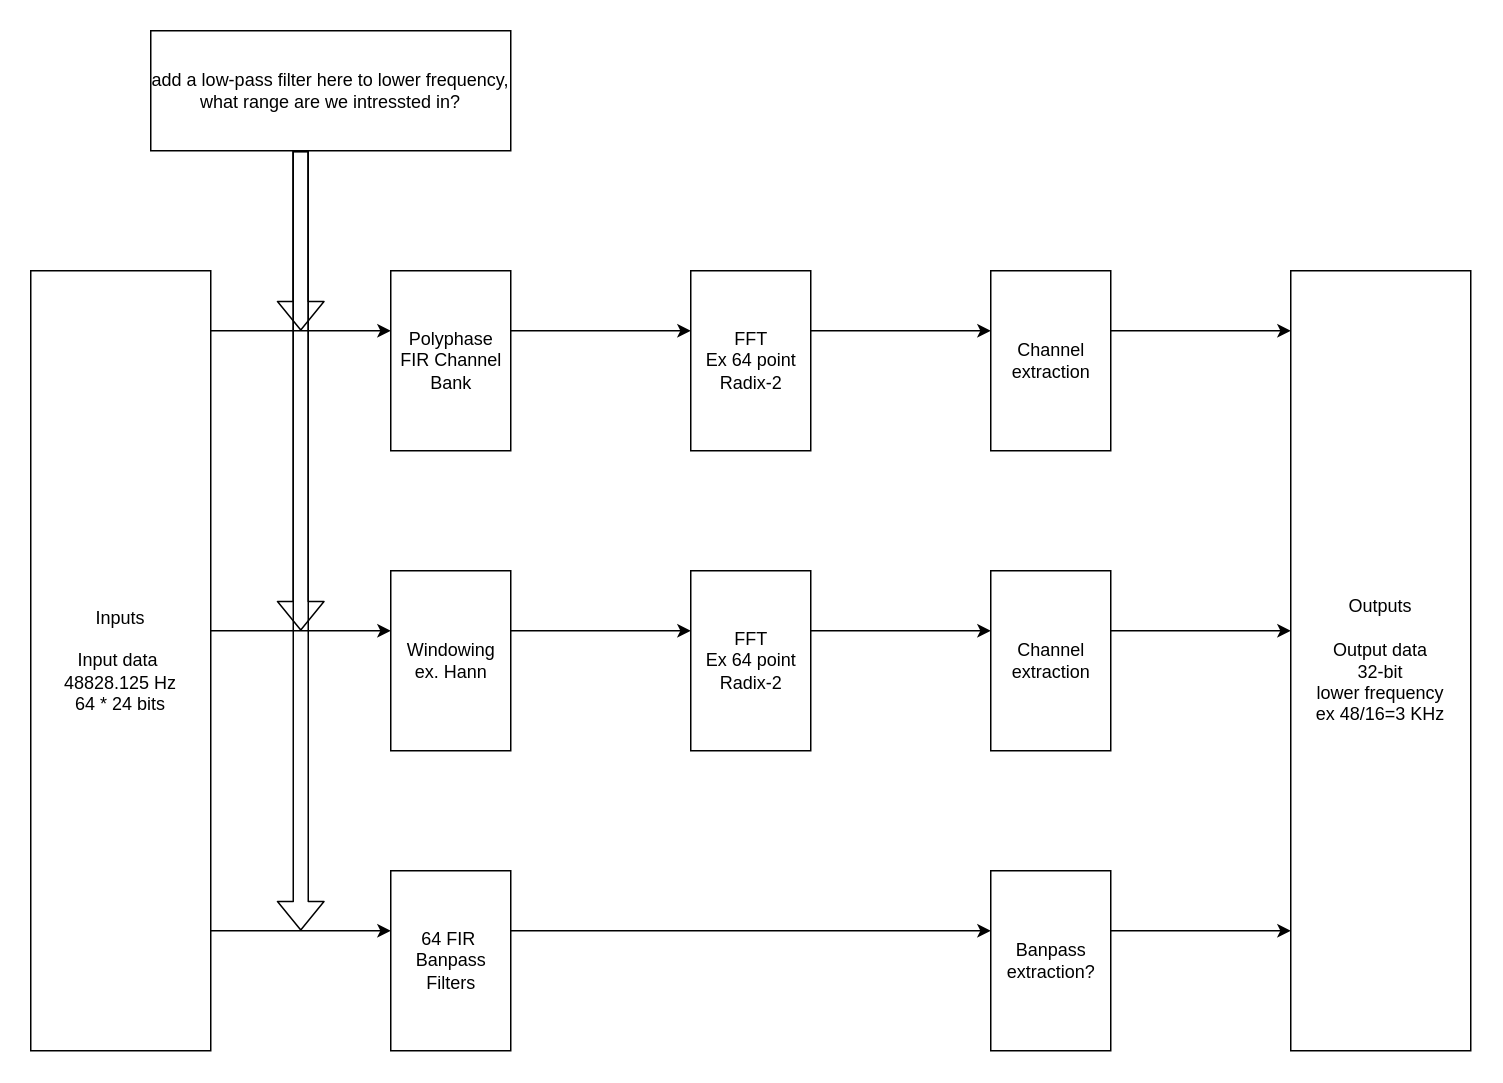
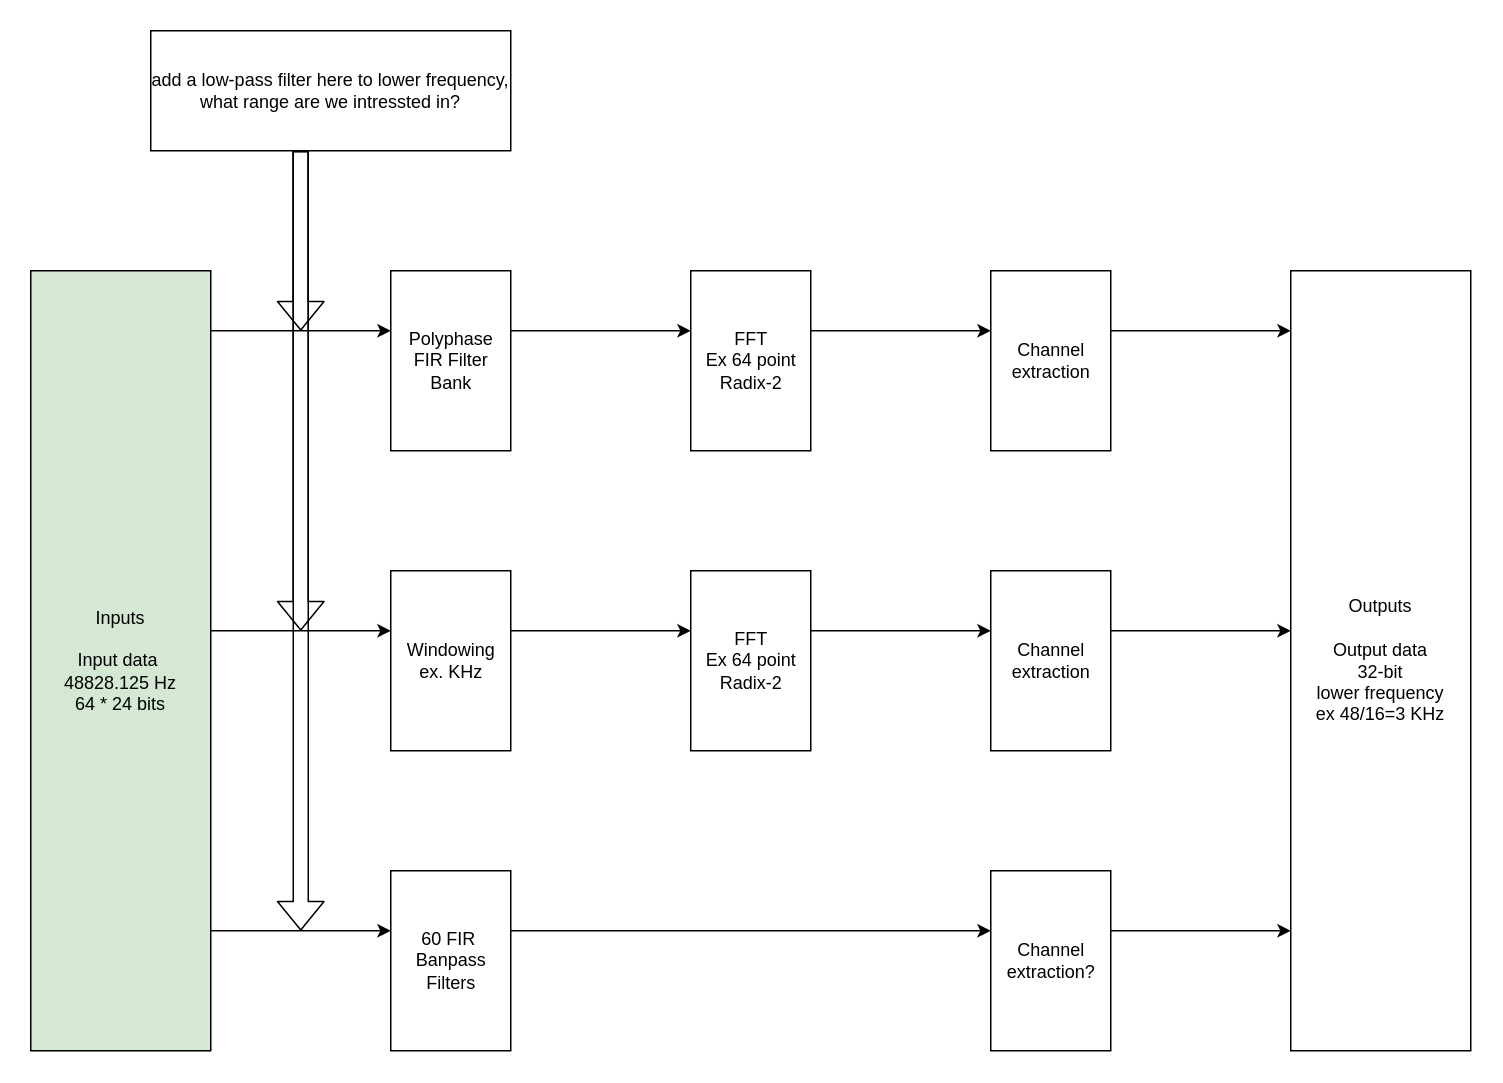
node "Polyphase FIR Channel Bank": label "Polyphase FIR Channel Bank" -> "Polyphase FIR Filter Bank"
node "Inputs Input data 48828.125 Hz64 * 24 bits": fillcolor #ffffff -> #d5e8d4
node "Windowing ex. Hann": label "Windowing ex. Hann" -> "Windowing ex. KHz"
node "64 FIR Banpass Filters": label "64 FIR Banpass Filters" -> "60 FIR Banpass Filters"
node "Banpass extraction?": label "Banpass extraction?" -> "Channel extraction?"
